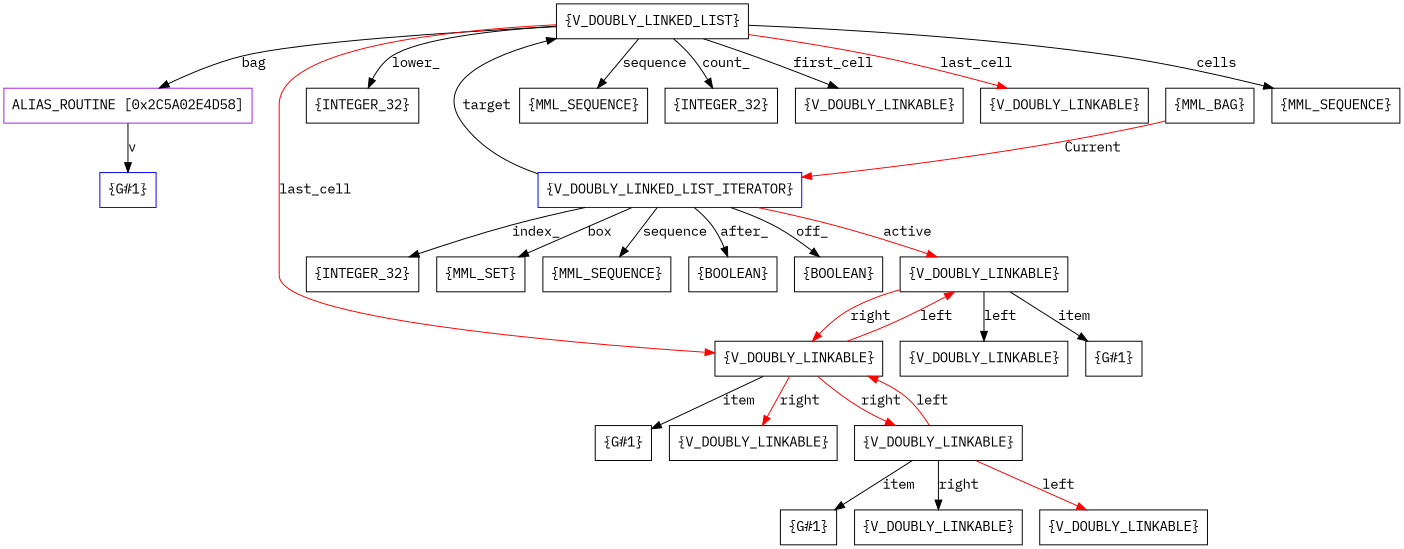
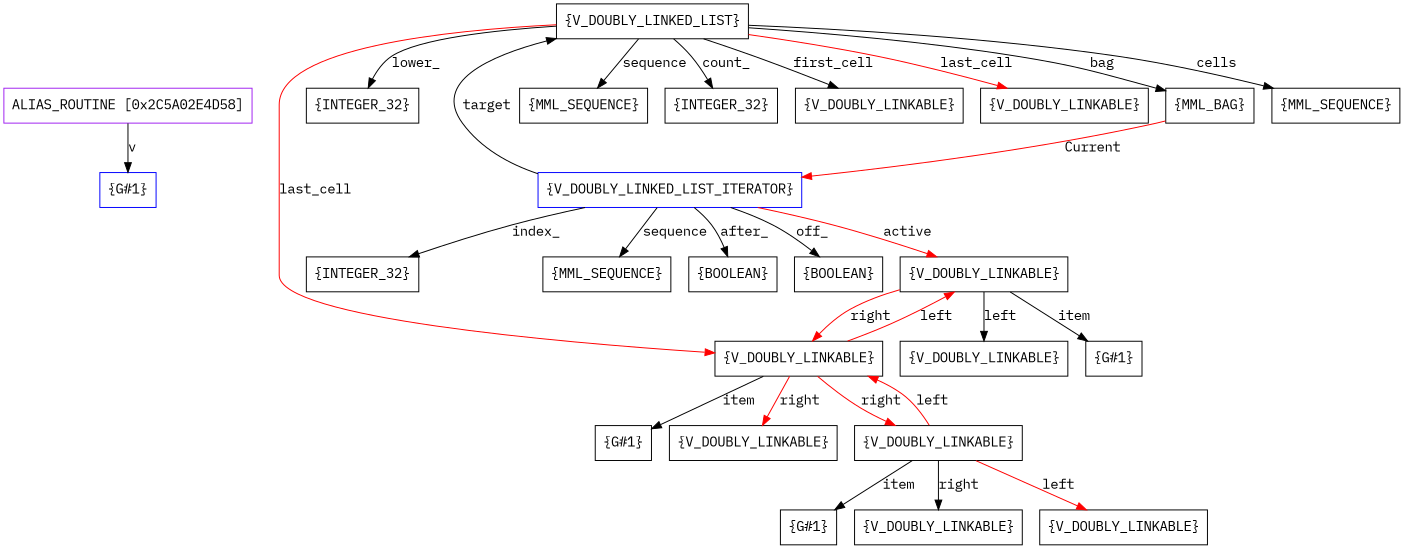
edge "{V_DOUBLY_LINKED_LIST}" -> "ALIAS_ROUTINE [0x2C5A02E4D58]": now "{V_DOUBLY_LINKED_LIST}" -> "{MML_BAG}"
node "{MML_SET}": removed
